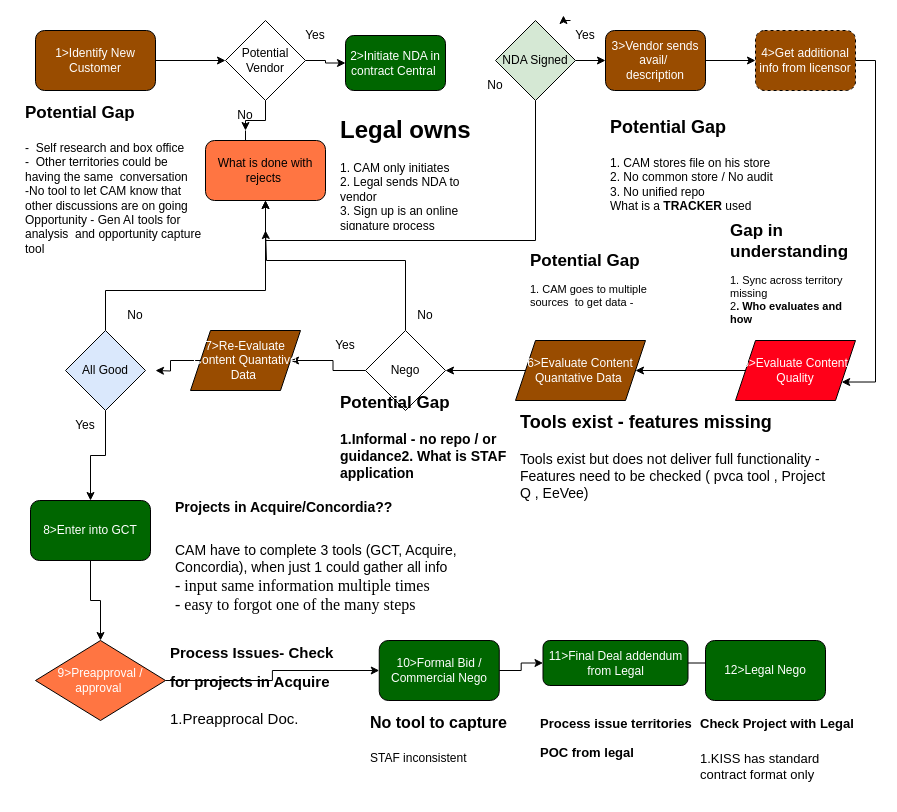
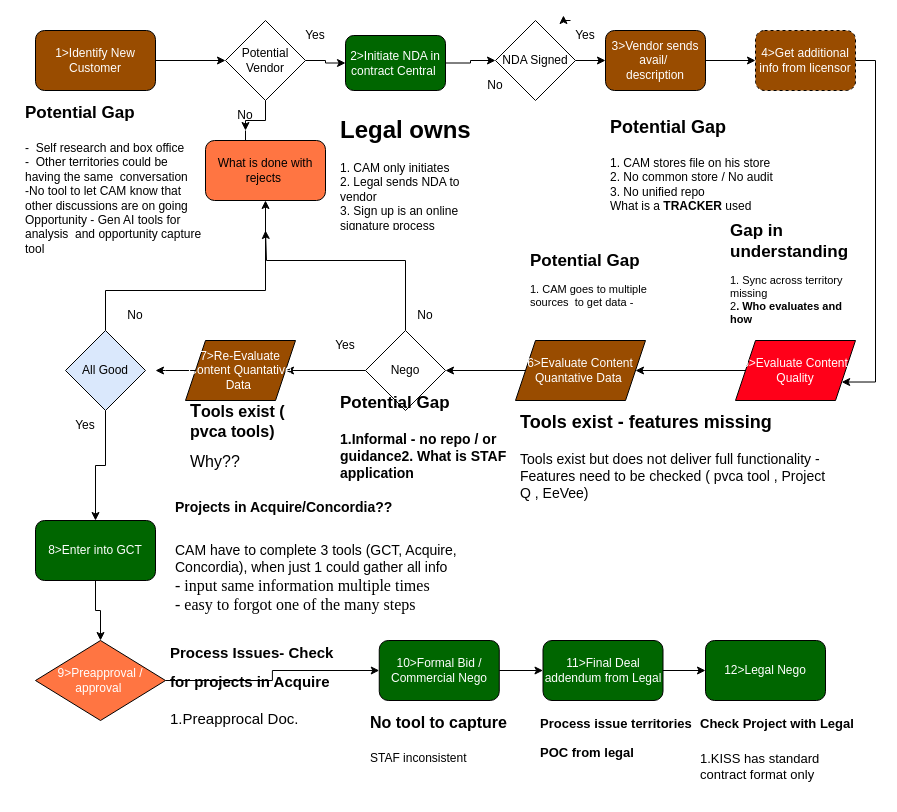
node "NDA Signed": fillcolor #d5e8d4 -> #ffffff
edge "2>Initiate NDA in contract Central" -> "NDA Signed": added
edge "NDA Signed" -> "What is done with rejects": removed
node "7>Re-Evaluate Content Quantative Data": moved (246, 361) -> (241, 371)
node "Tools exist ( pvca tools) Why??": added
node "8>Enter into GCT": moved (91, 531) -> (96, 551)
node "11>Final Deal addendum from Legal": size 145x45 -> 120x60
